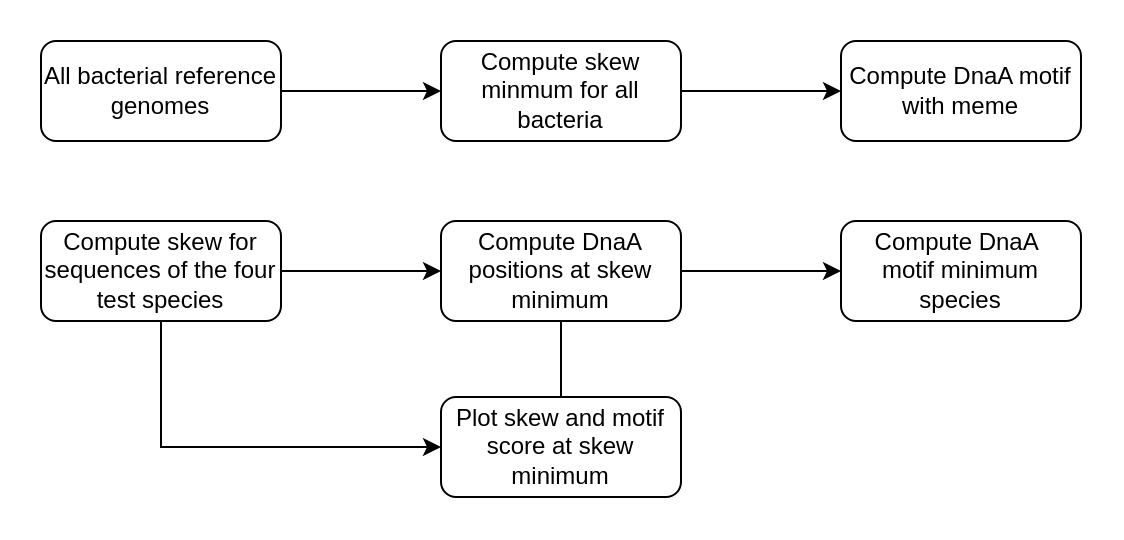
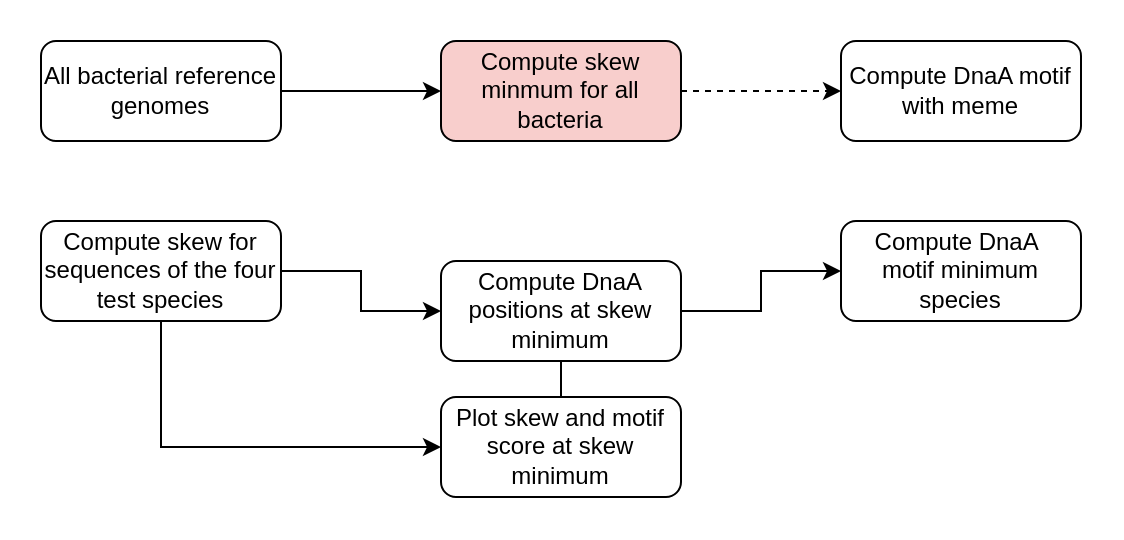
node "Compute skew minmum for all bacteria": fillcolor #ffffff -> #f8cecc
edge "Compute skew minmum for all bacteria" -> "Compute DnaA motif with meme": style solid -> dashed
node "Compute DnaA positions at skew minimum": moved (561, 271) -> (561, 311)
